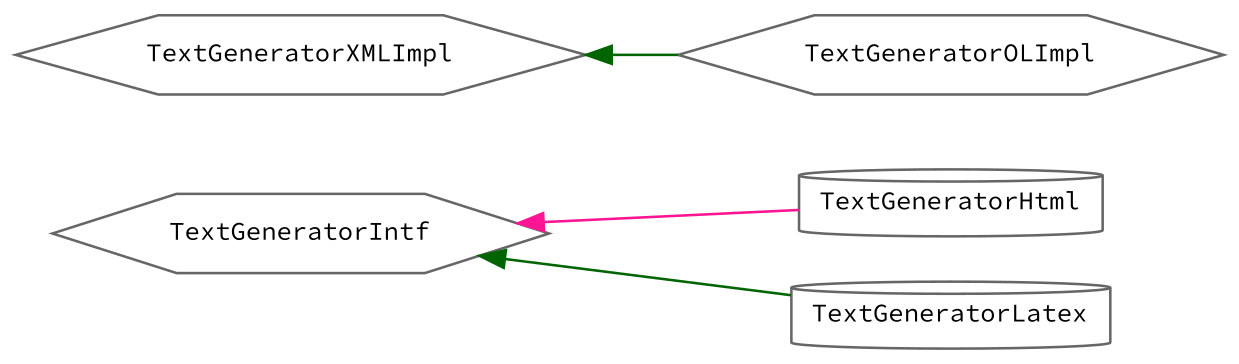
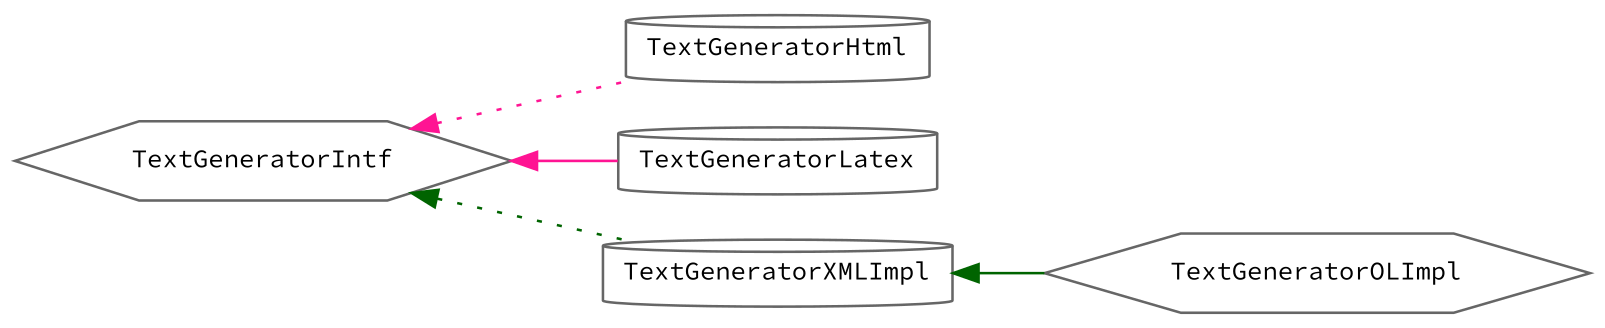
node "TextGeneratorXMLImpl": shape hexagon -> cylinder
edge "TextGeneratorHtml" -> "TextGeneratorIntf": style solid -> dotted
edge "TextGeneratorXMLImpl" -> "TextGeneratorIntf": added
edge "TextGeneratorLatex" -> "TextGeneratorIntf": color darkgreen -> deeppink
